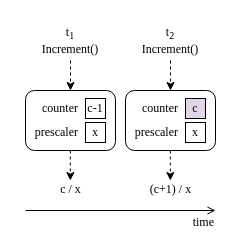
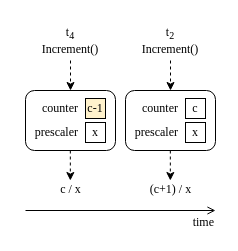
node "t1 Increment()": label "t1 Increment()" -> "t4 Increment()"
node "c-1": fillcolor #ffffff -> #fff2cc
node "c": fillcolor #e1d5e7 -> #ffffff
